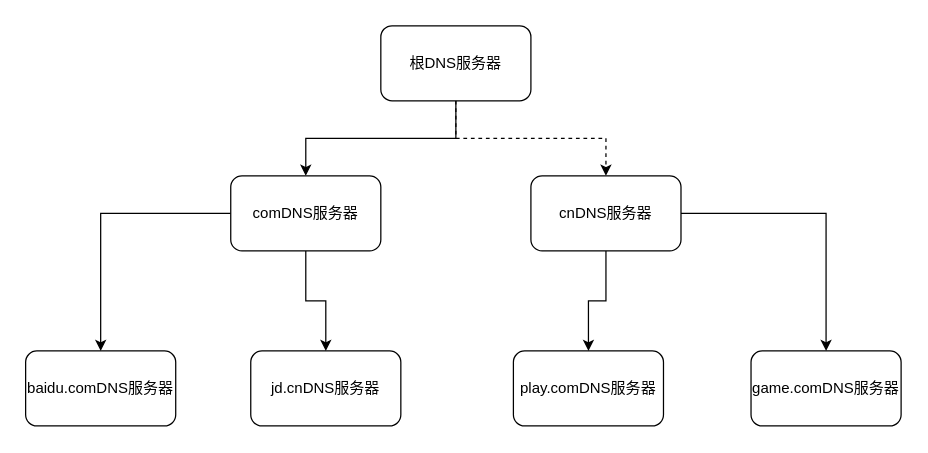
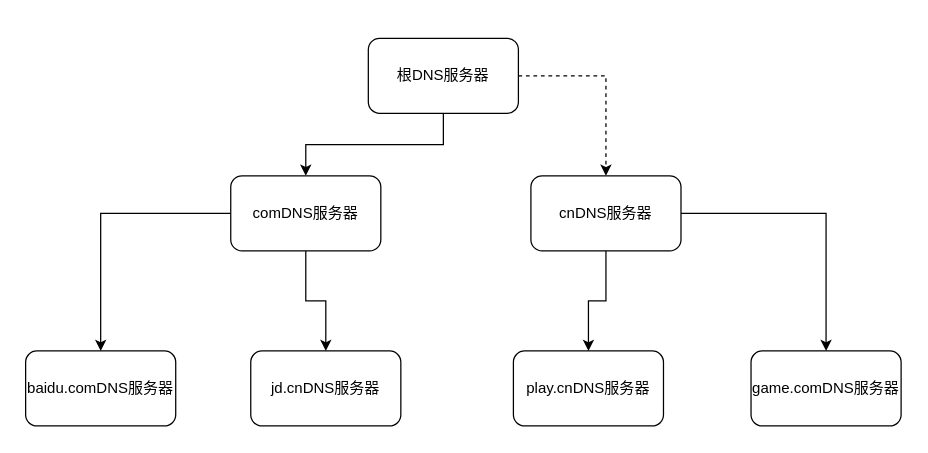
node "根DNS服务器": moved (456, 63) -> (443, 76)
node "play.comDNS服务器": label "play.comDNS服务器" -> "play.cnDNS服务器"
